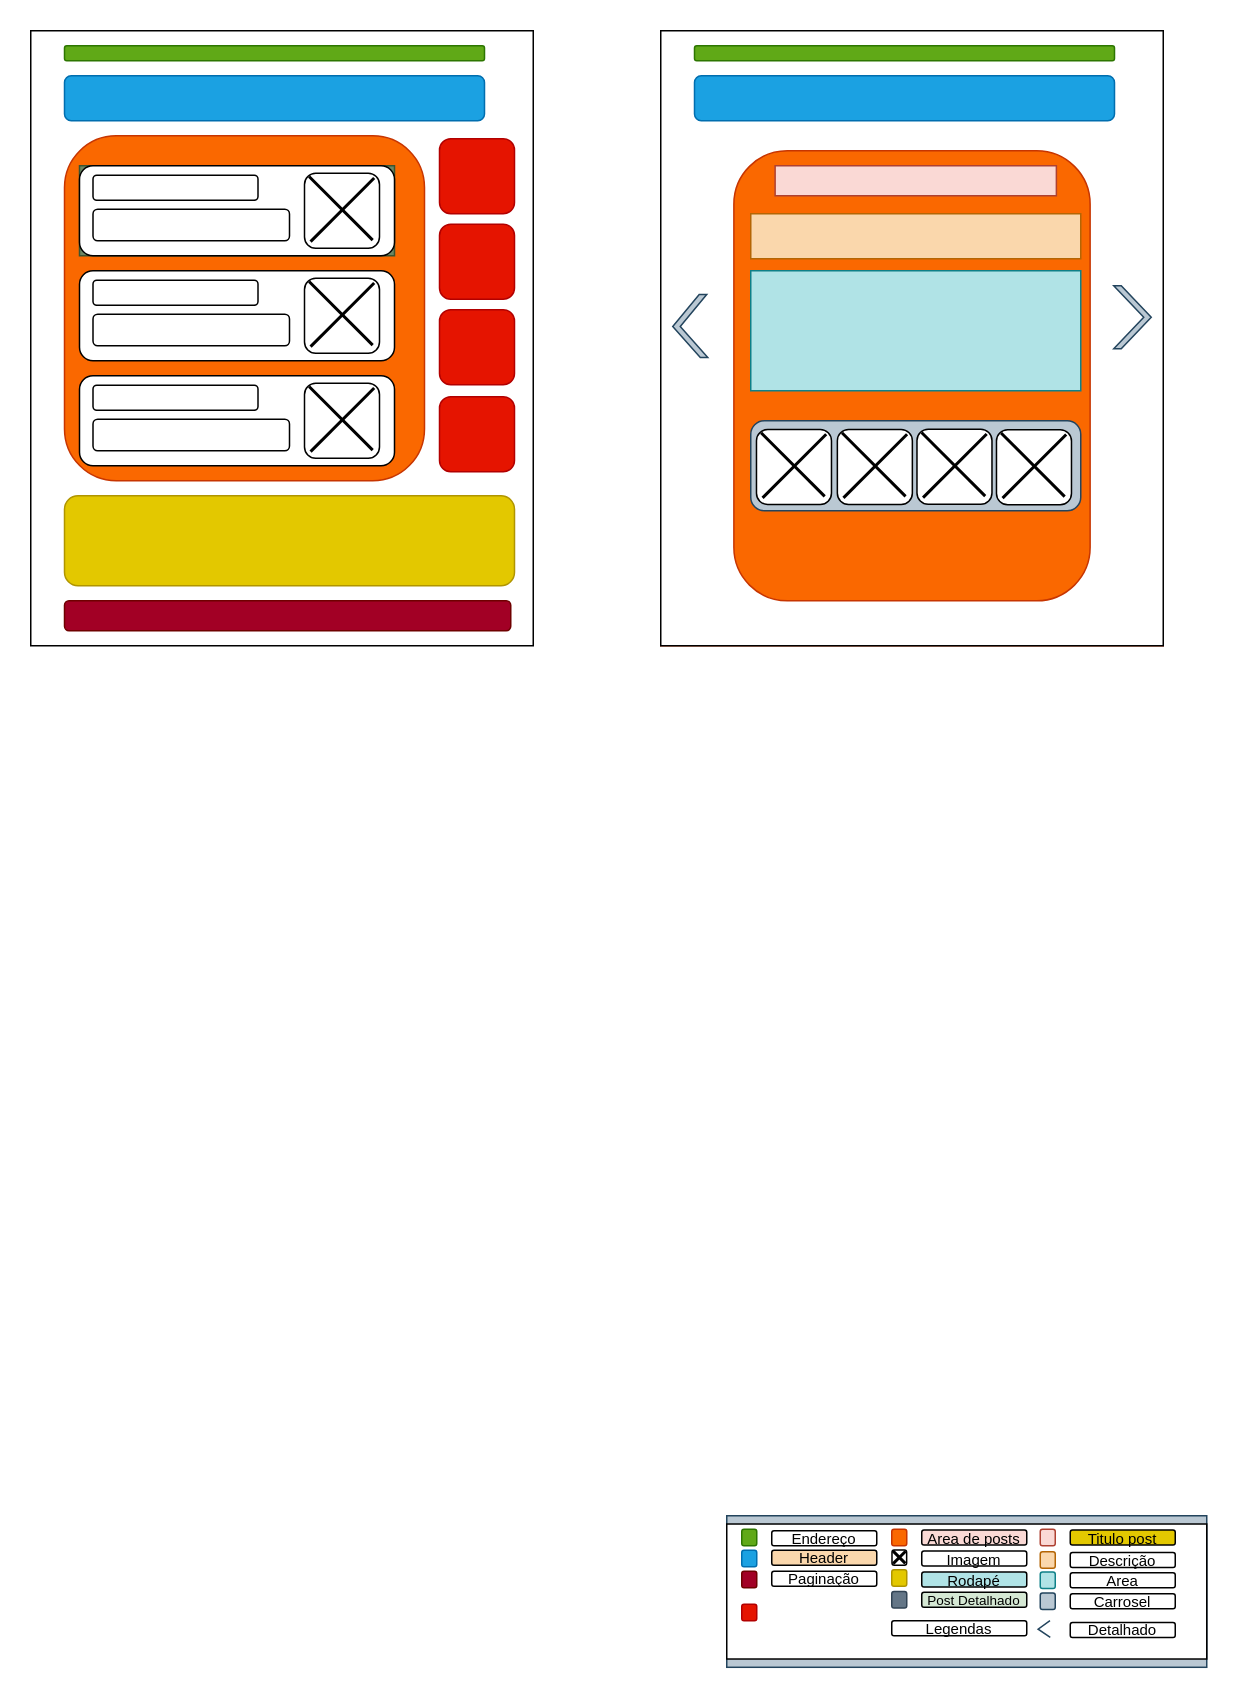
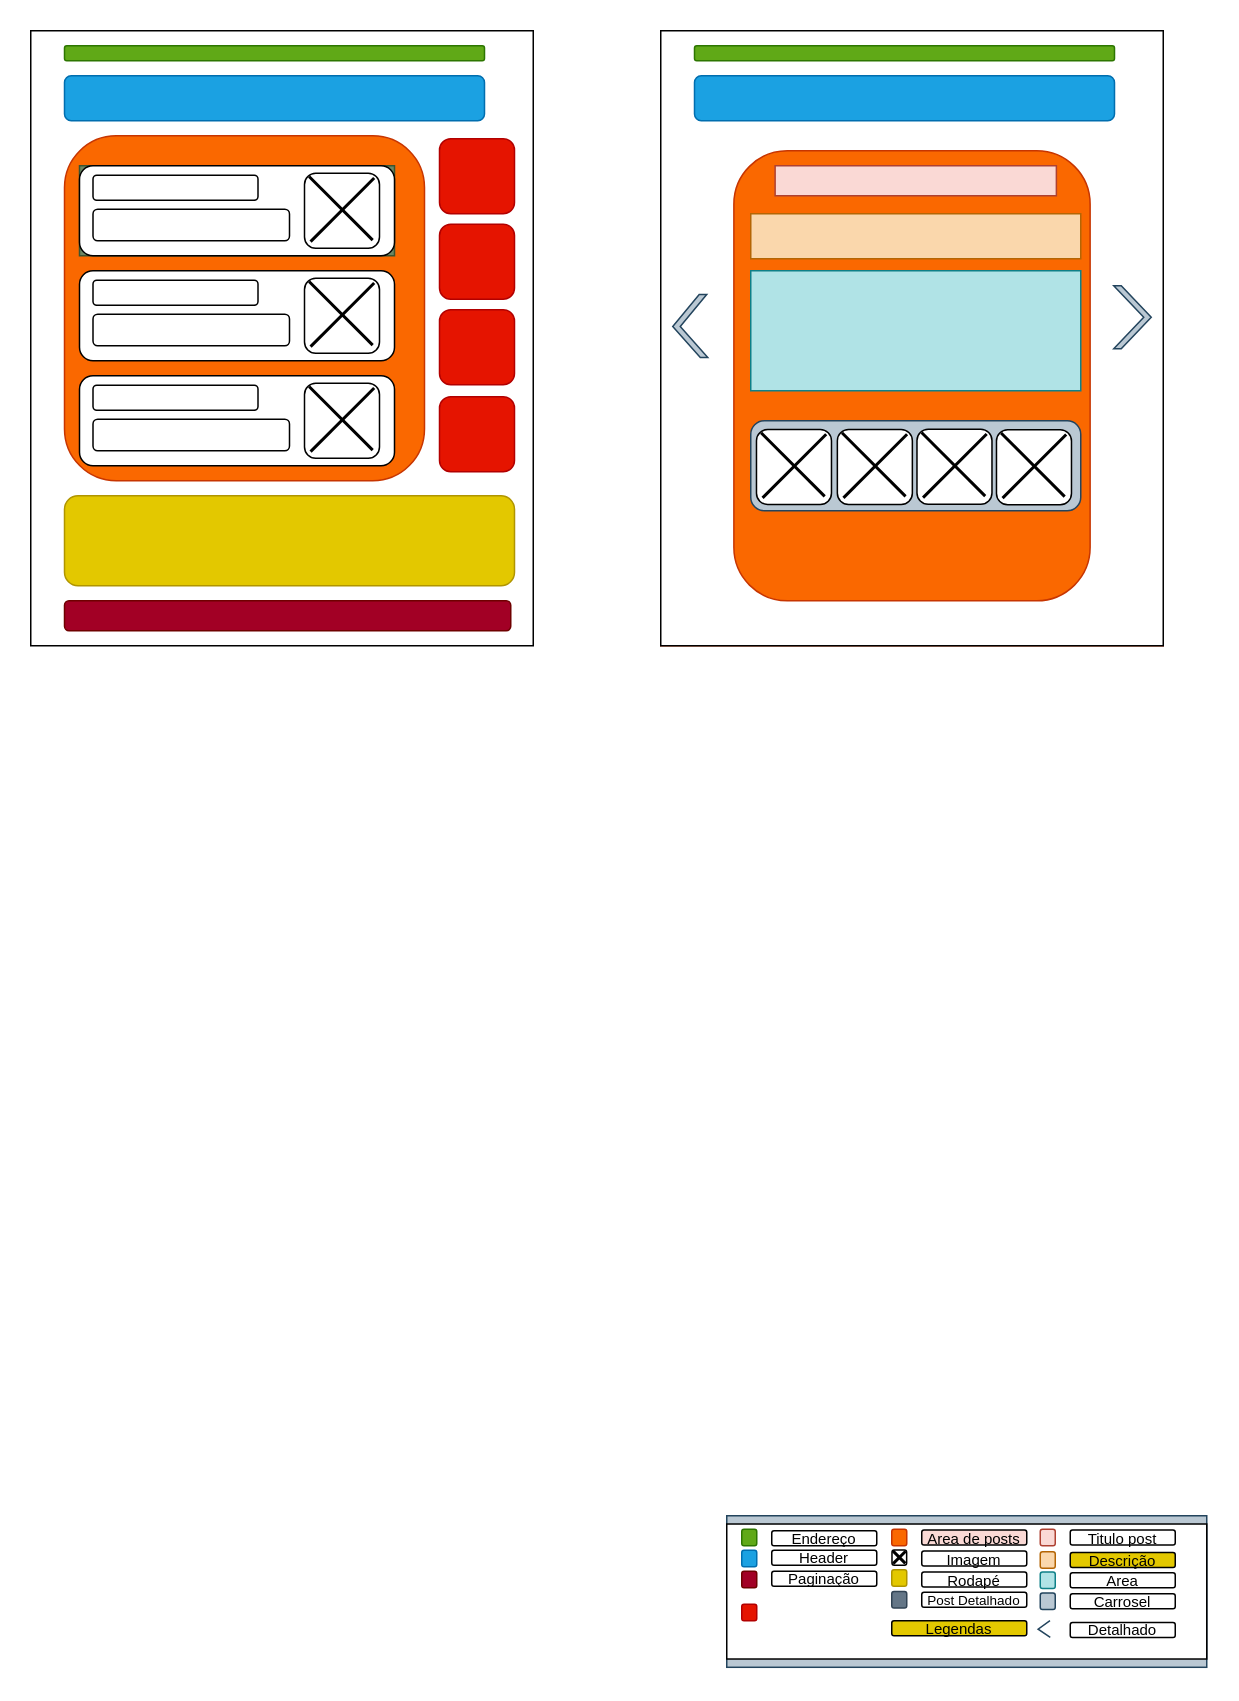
node "Titulo post": fillcolor #e3c800 -> #ffffff
node "Header": fillcolor #fad7ac -> #ffffff
node "Descrição": fillcolor #ffffff -> #e3c800
node "Rodapé": fillcolor #b0e3e6 -> #ffffff
node "Post Detalhado": fillcolor #d5e8d4 -> #ffffff
node "Legendas": fillcolor #ffffff -> #e3c800
